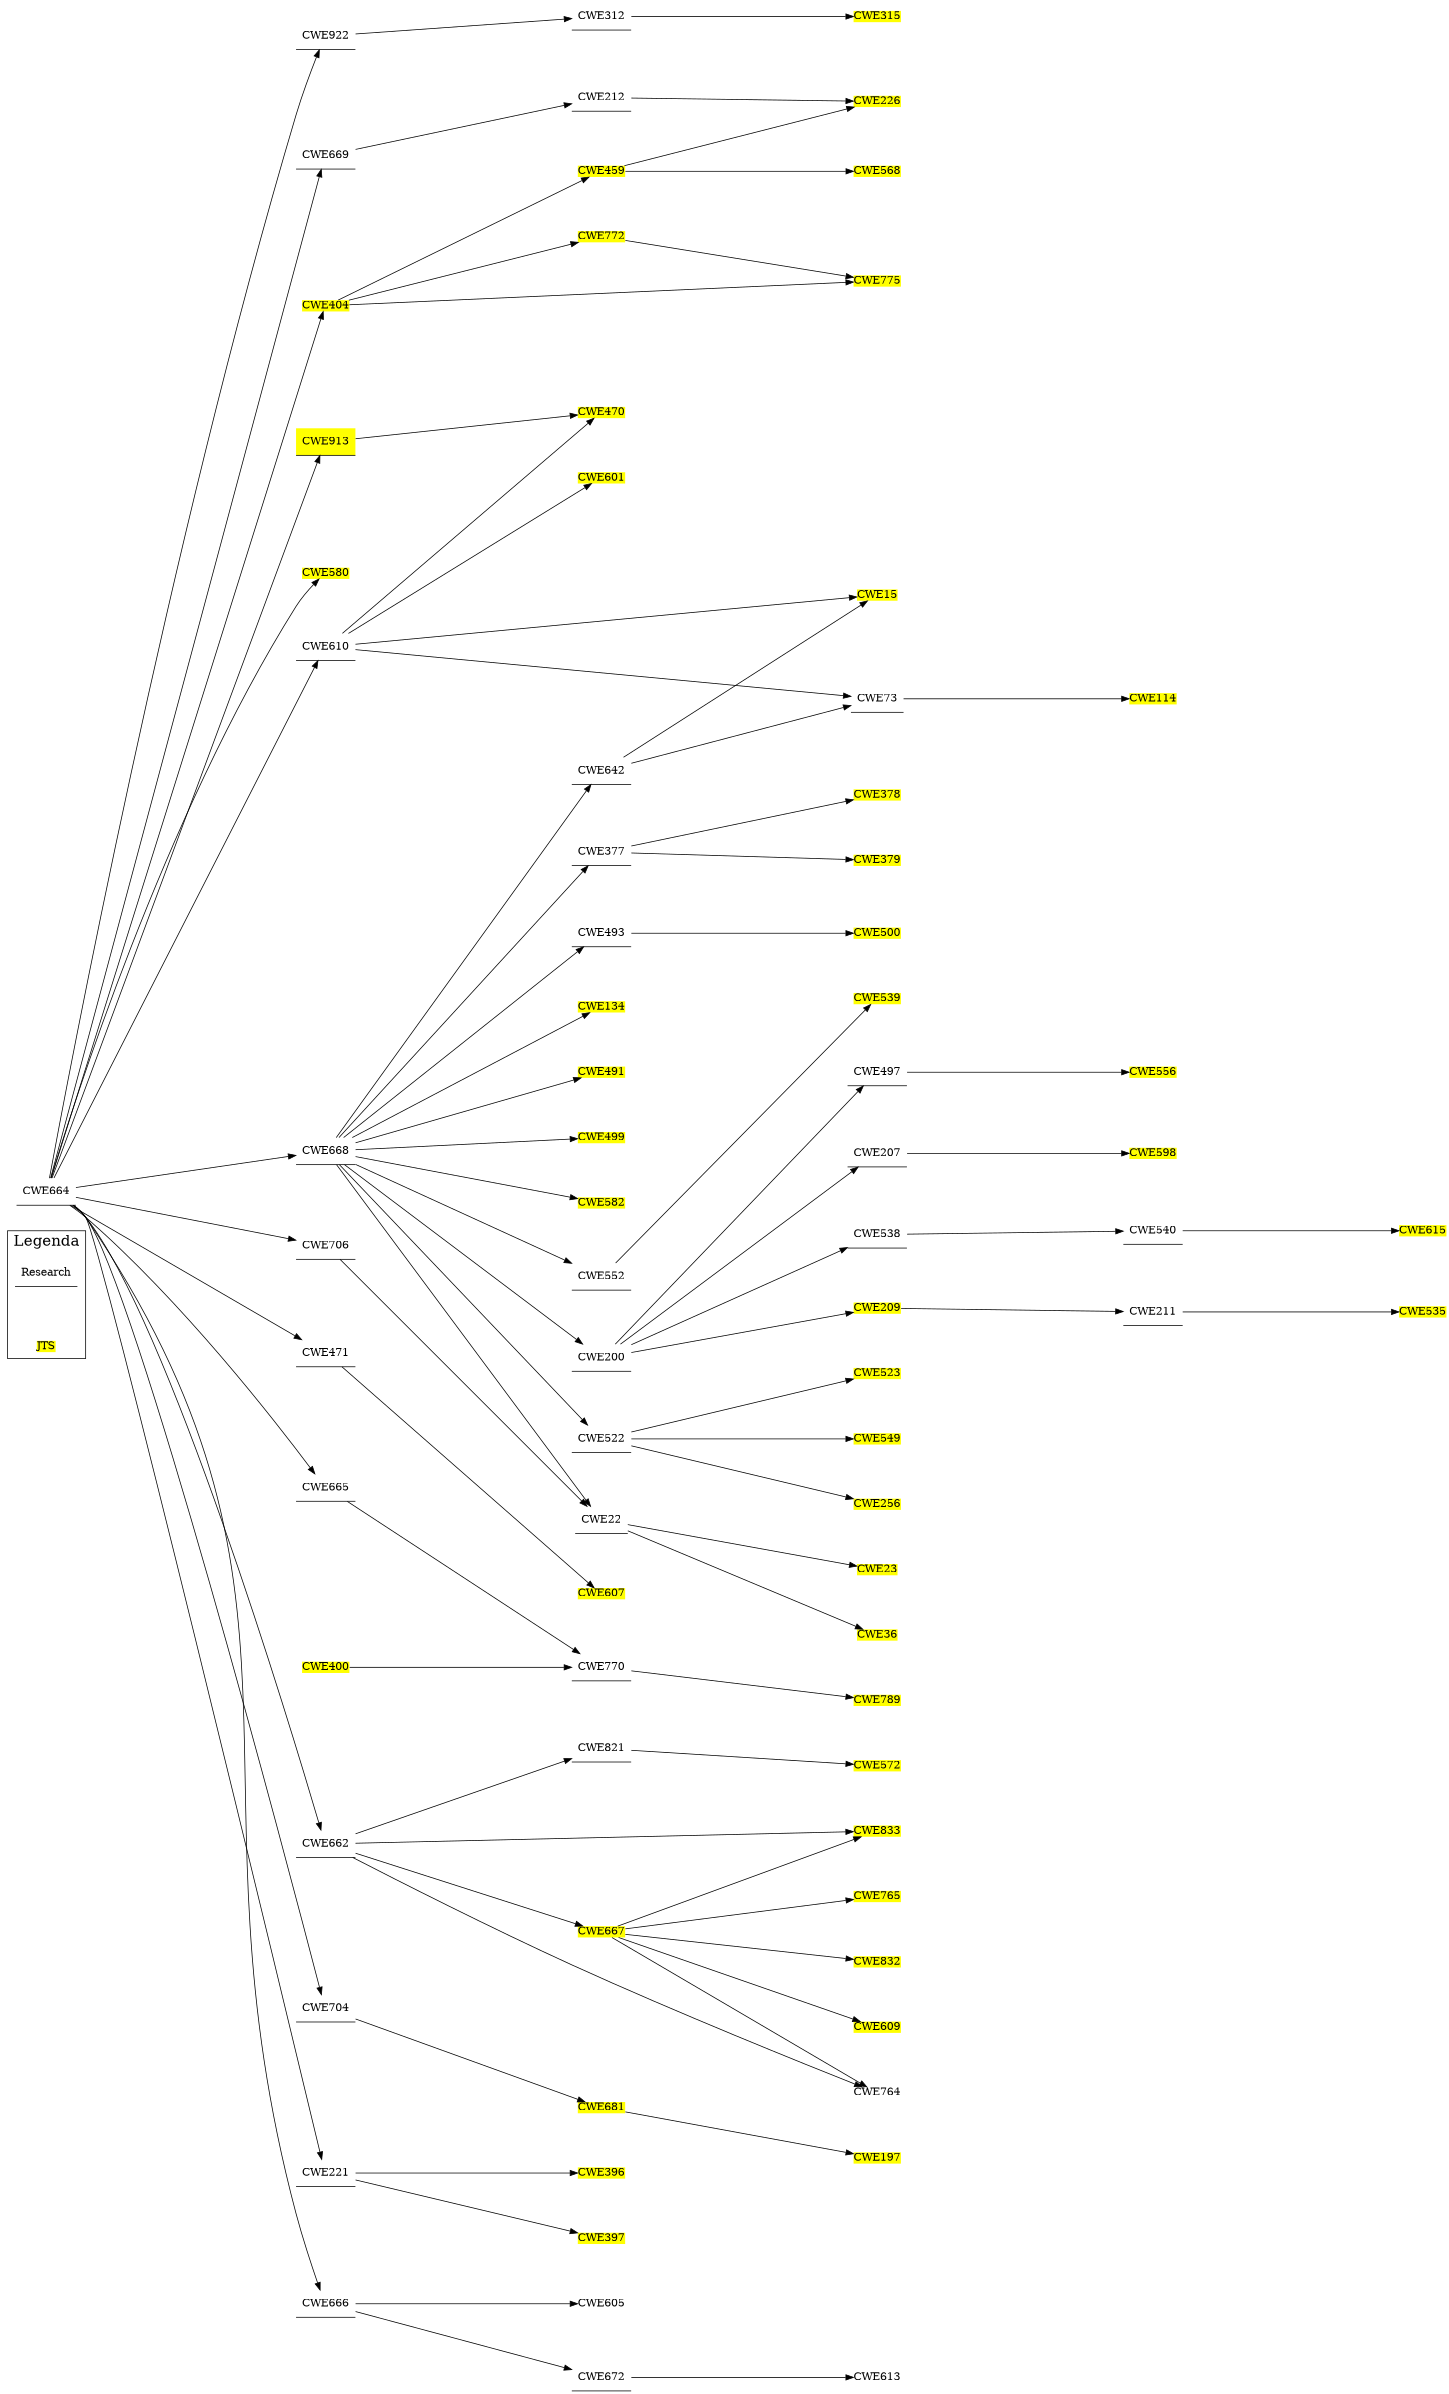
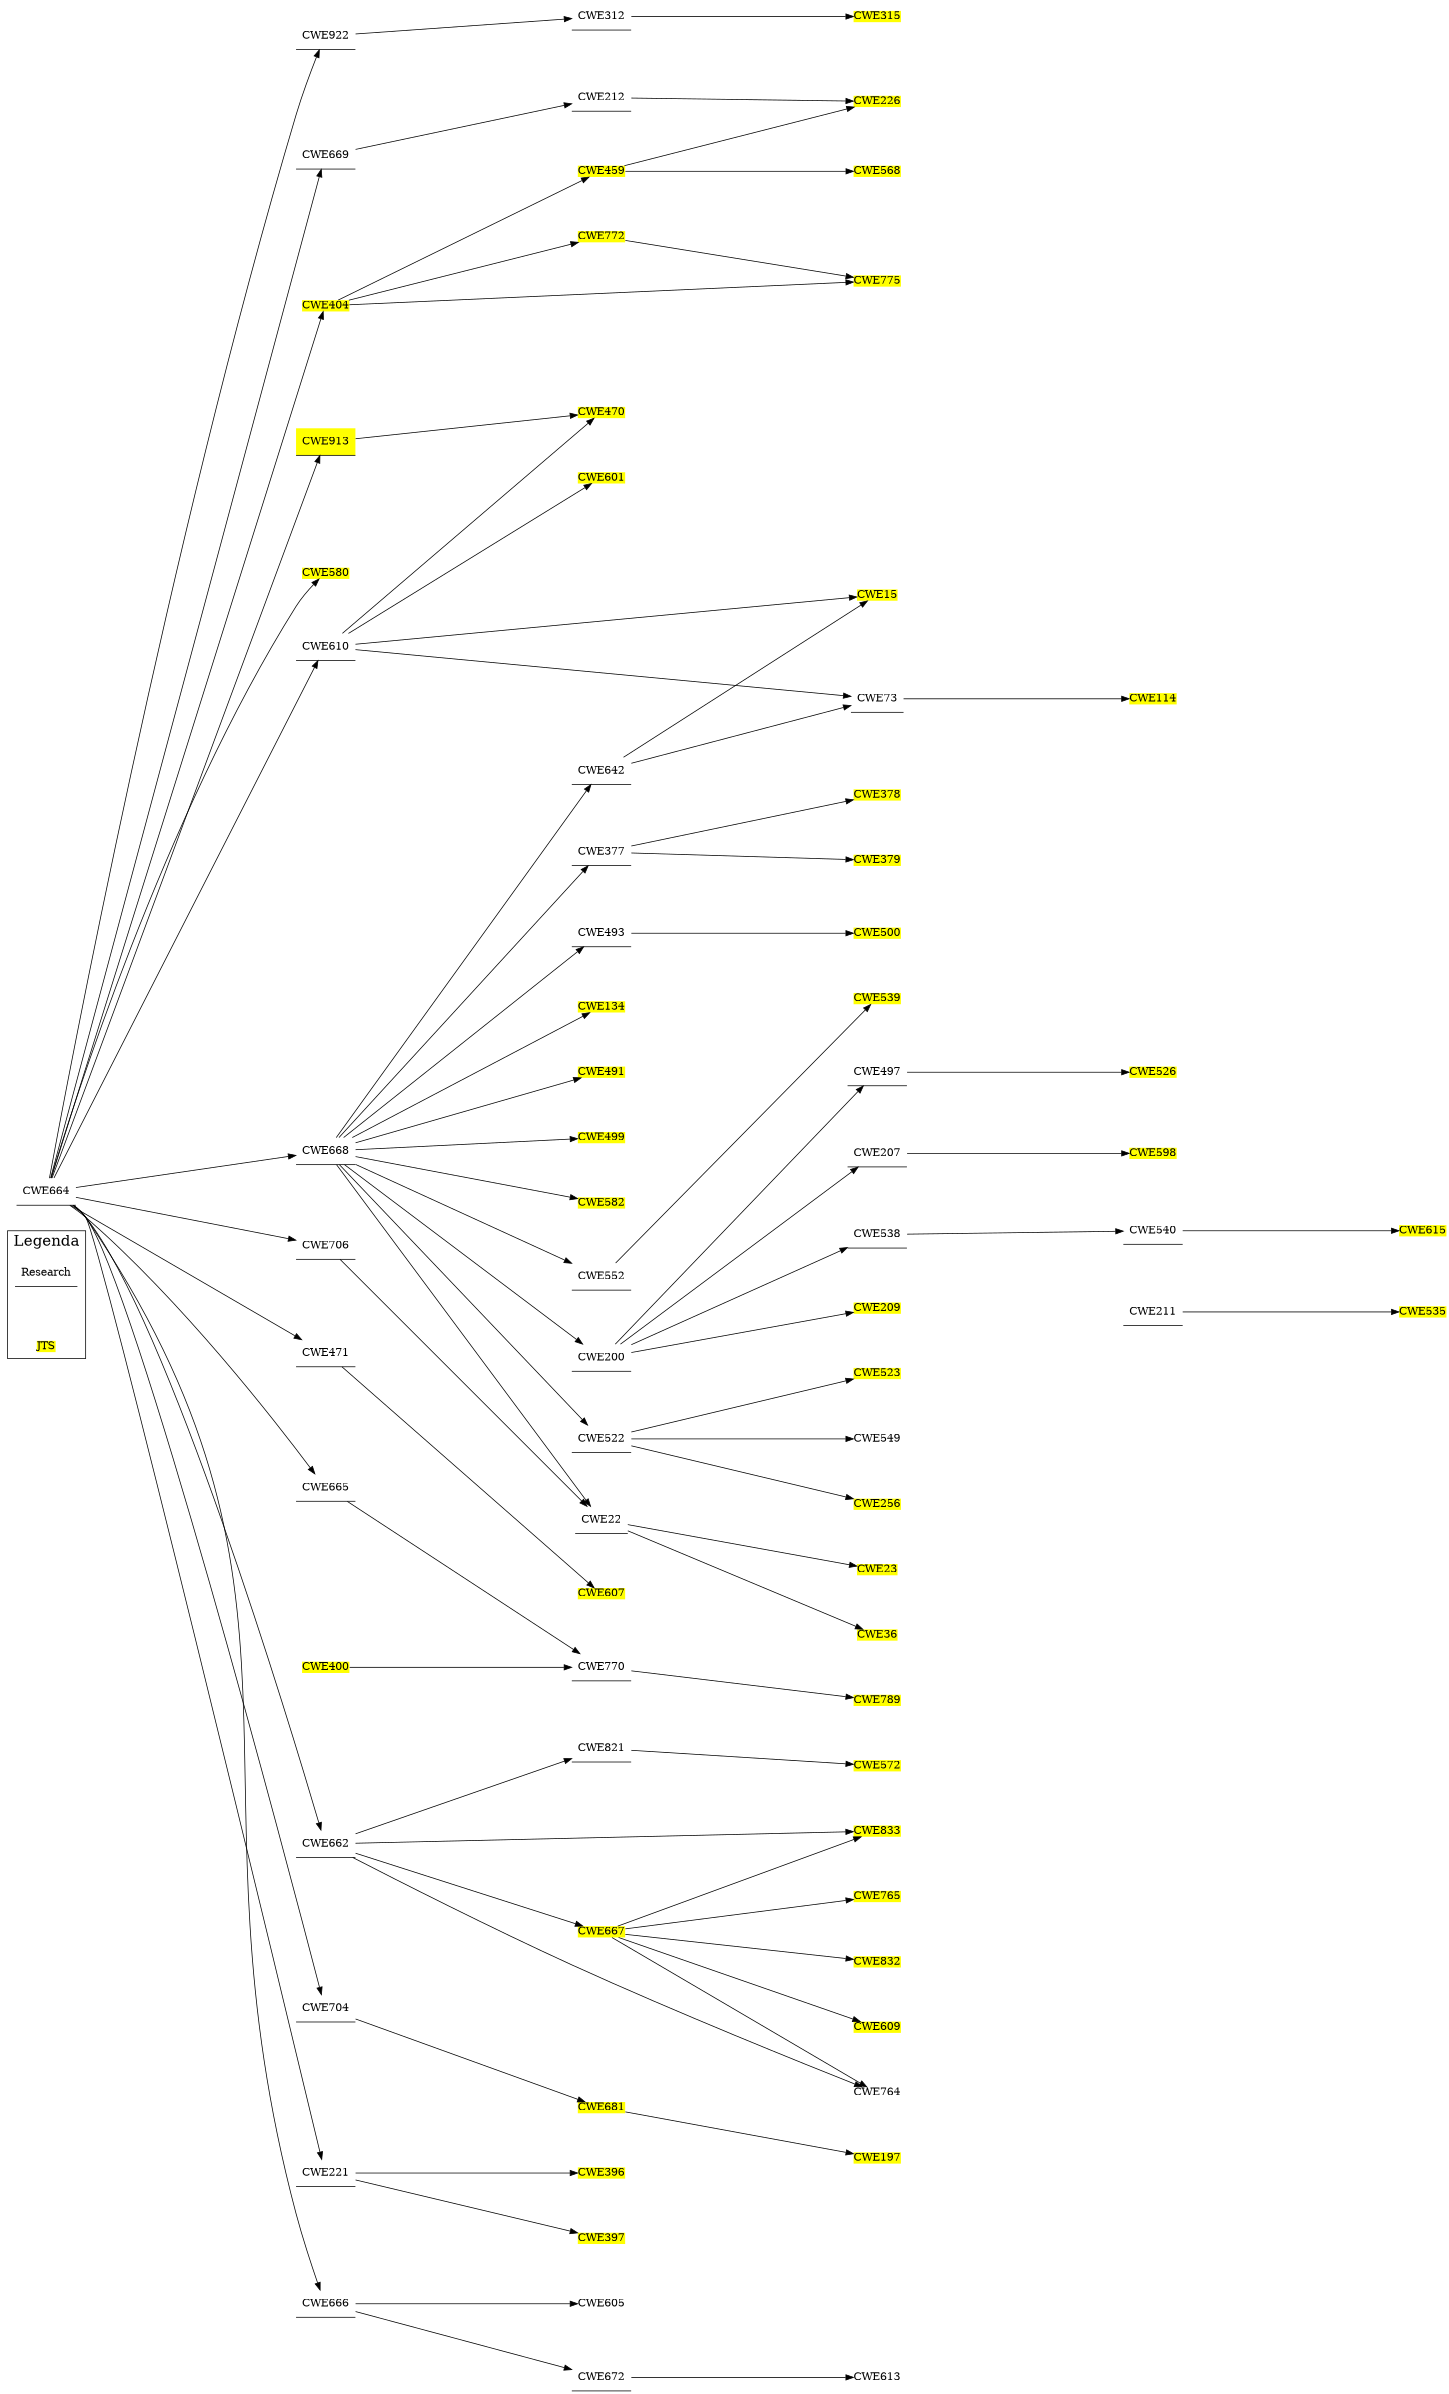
node "CWE556": label "CWE556" -> "CWE526"
edge "CWE209" -> "CWE211": removed
node "CWE549": fillcolor yellow -> white
